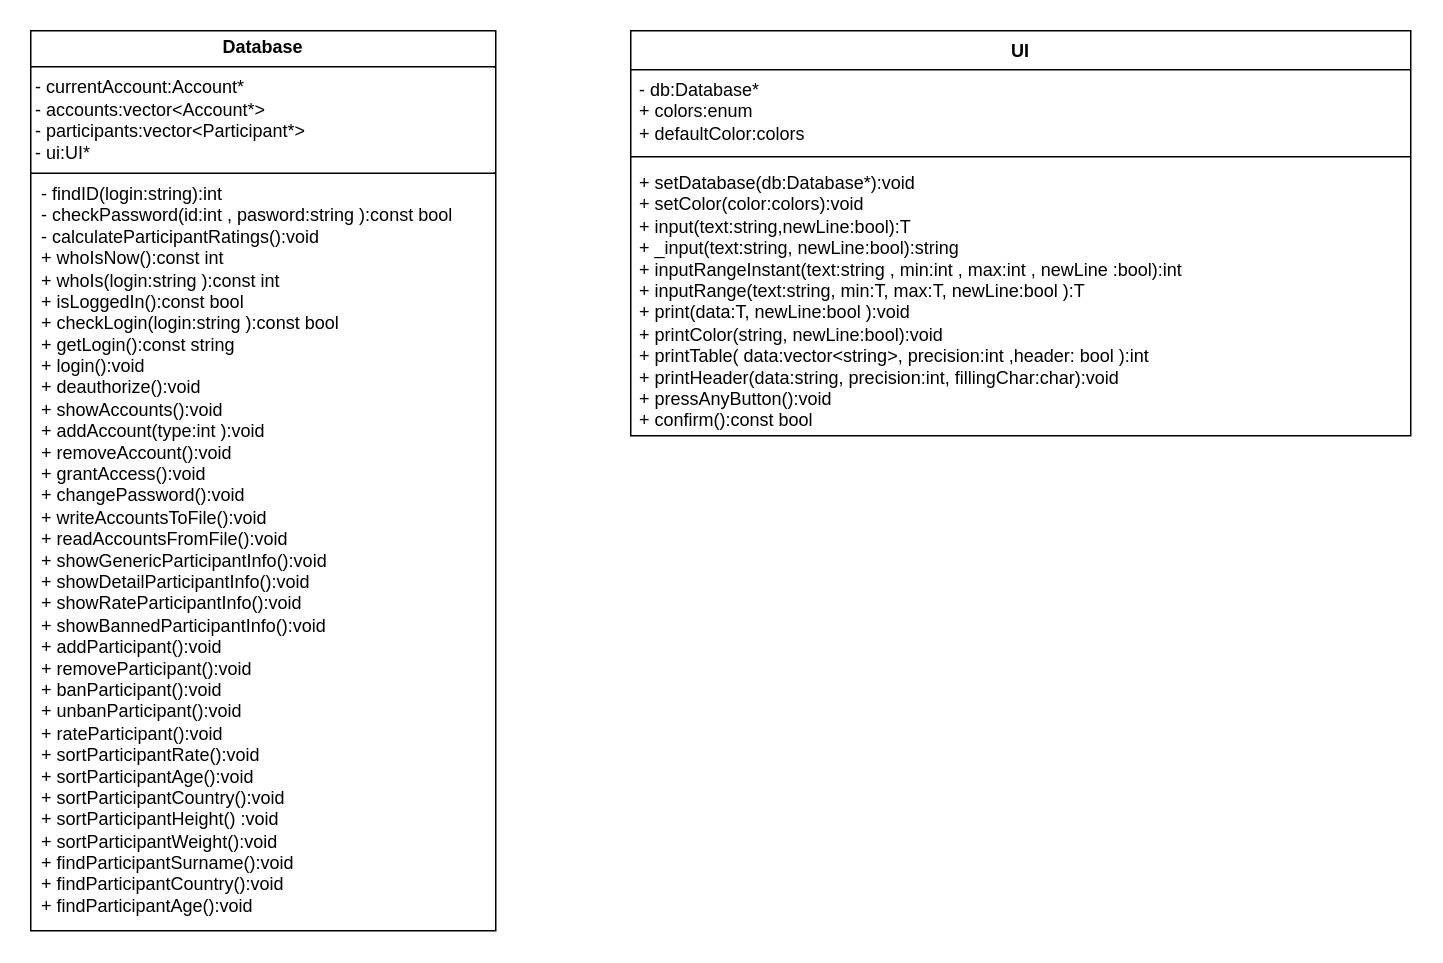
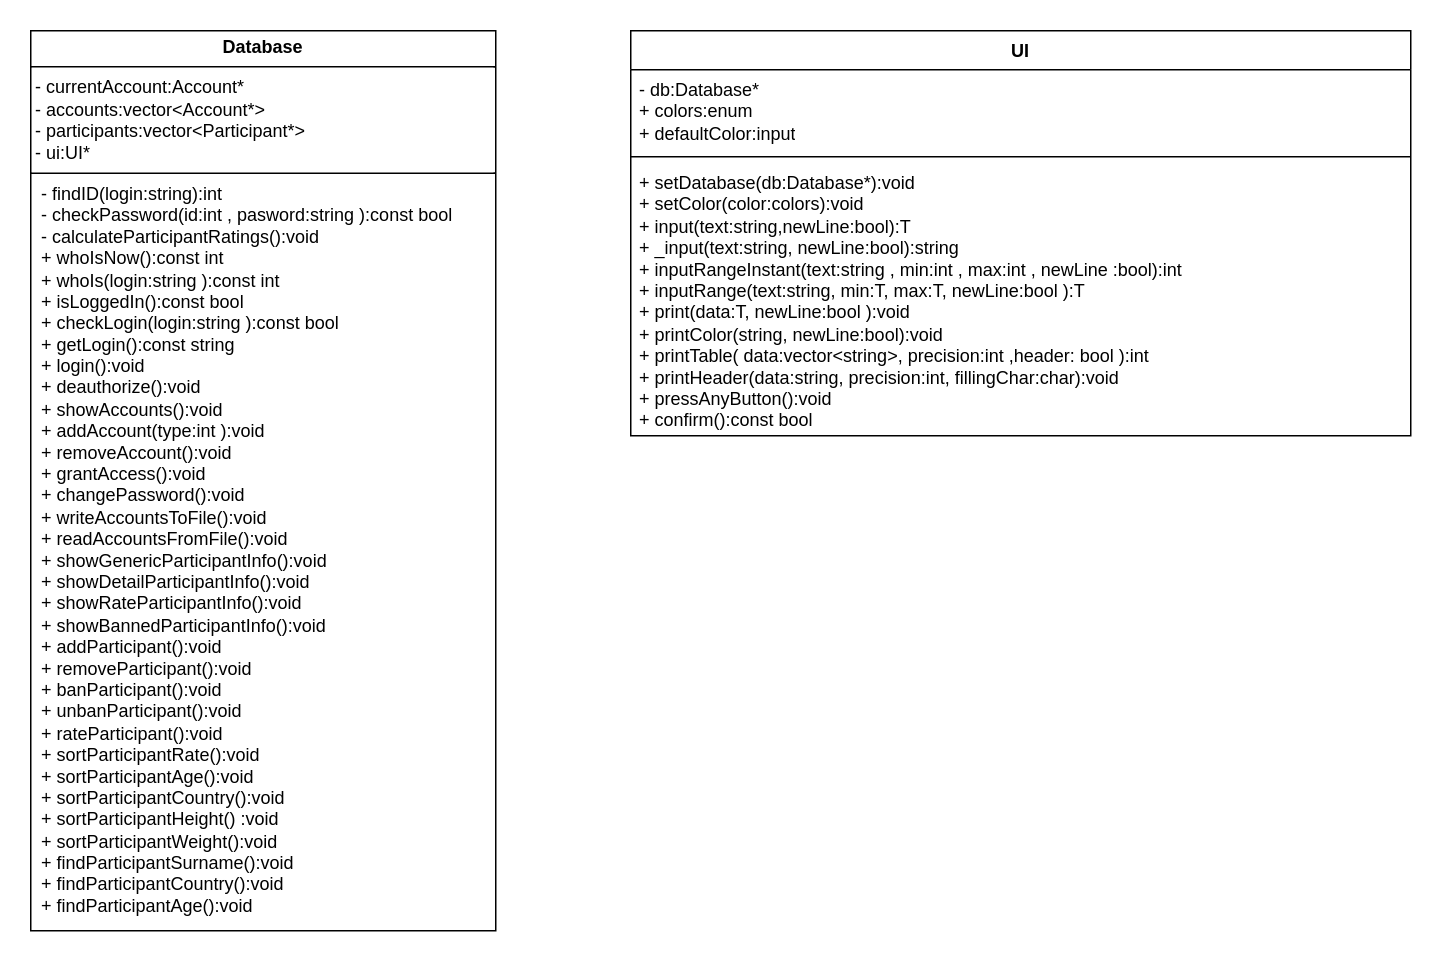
node "- db:Database* + colors:enum + defaultColor:colors": label "- db:Database* + colors:enum + defaultColor:colors" -> "- db:Database* + colors:enum + defaultColor:input"
